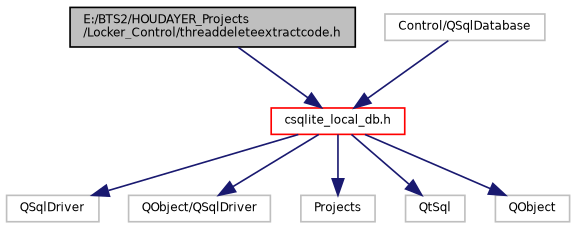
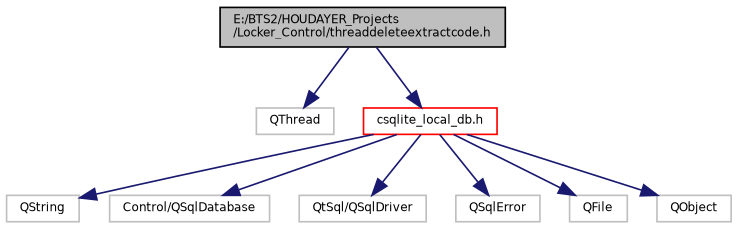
edge "Control/QSqlDatabase" -> "csqlite_local_db.h": reversed
node "QThread": added
node "QSqlDriver": label "QSqlDriver" -> "QString"
node "QObject/QSqlDriver": label "QObject/QSqlDriver" -> "QtSql/QSqlDriver"
node "Projects": label "Projects" -> "QSqlError"
node "QtSql": label "QtSql" -> "QFile"
